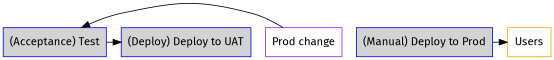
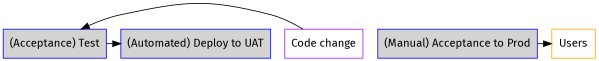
node "(Deploy) Deploy to UAT": label "(Deploy) Deploy to UAT" -> "(Automated) Deploy to UAT"
node "Prod change": label "Prod change" -> "Code change"
node "(Manual) Deploy to Prod": label "(Manual) Deploy to Prod" -> "(Manual) Acceptance to Prod"
